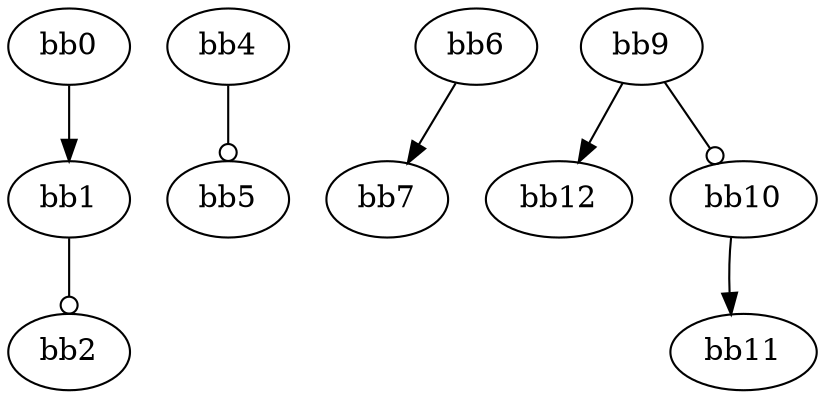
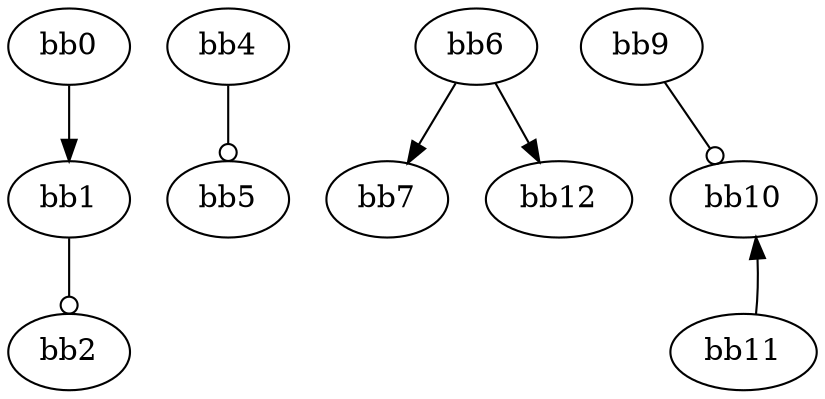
edge "bb9" -> "bb12": now "bb6" -> "bb12"
edge "bb10" -> "bb11": reversed
